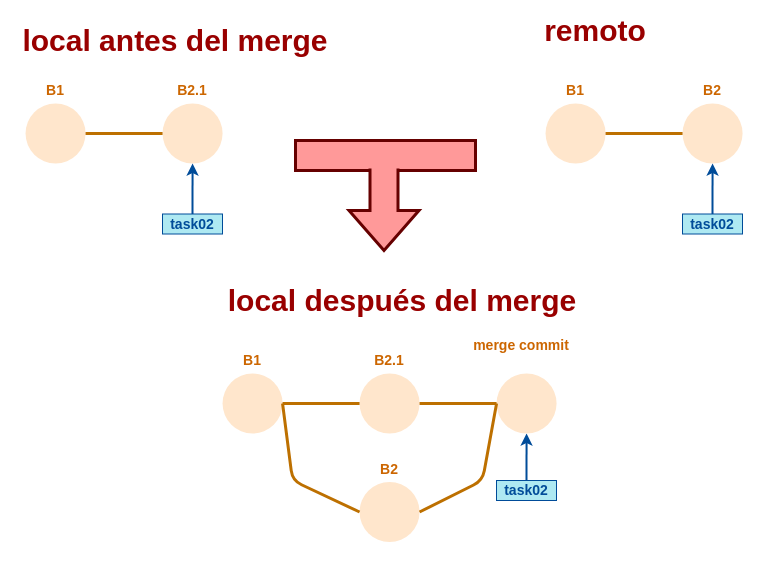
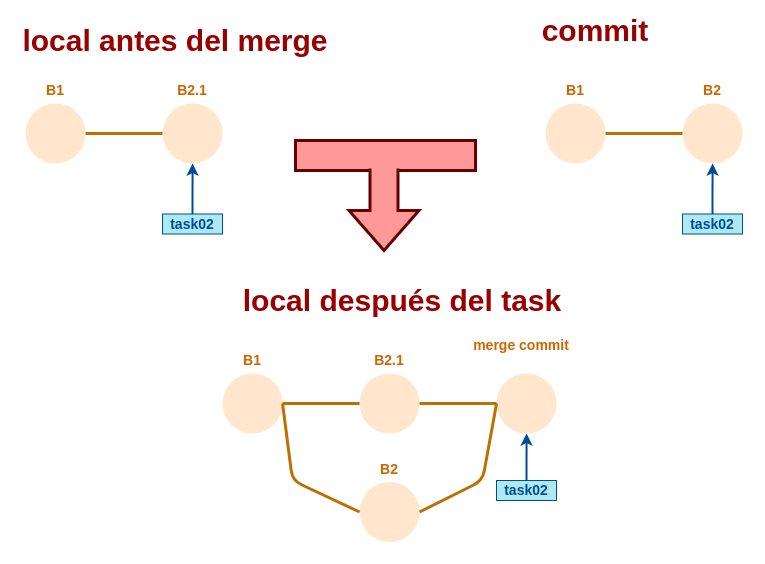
node "remoto": label "remoto" -> "commit"
node "local después del merge": label "local después del merge" -> "local después del task"
